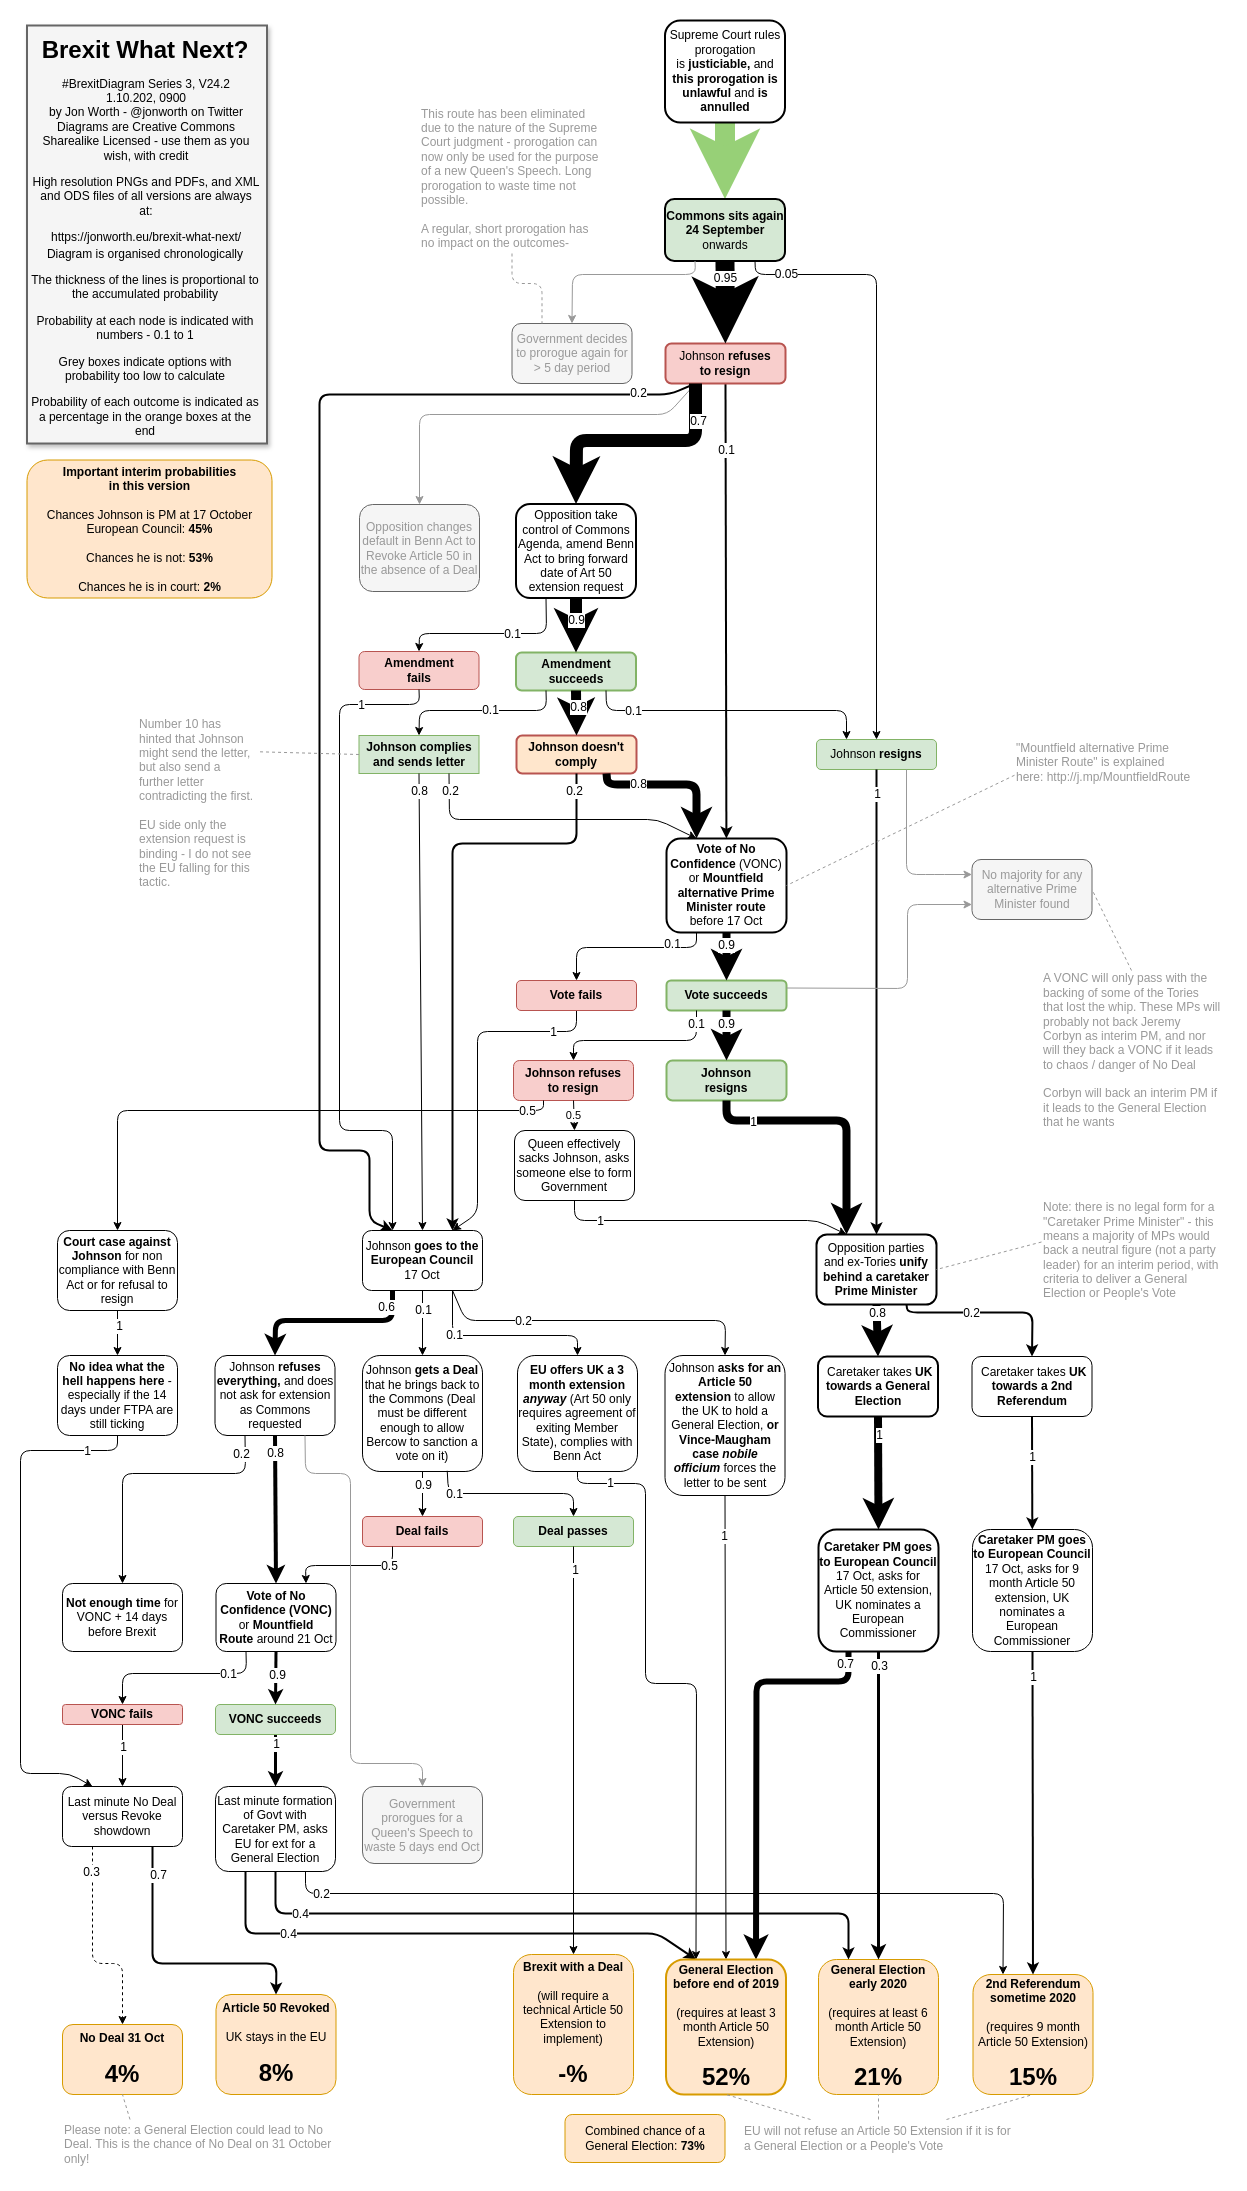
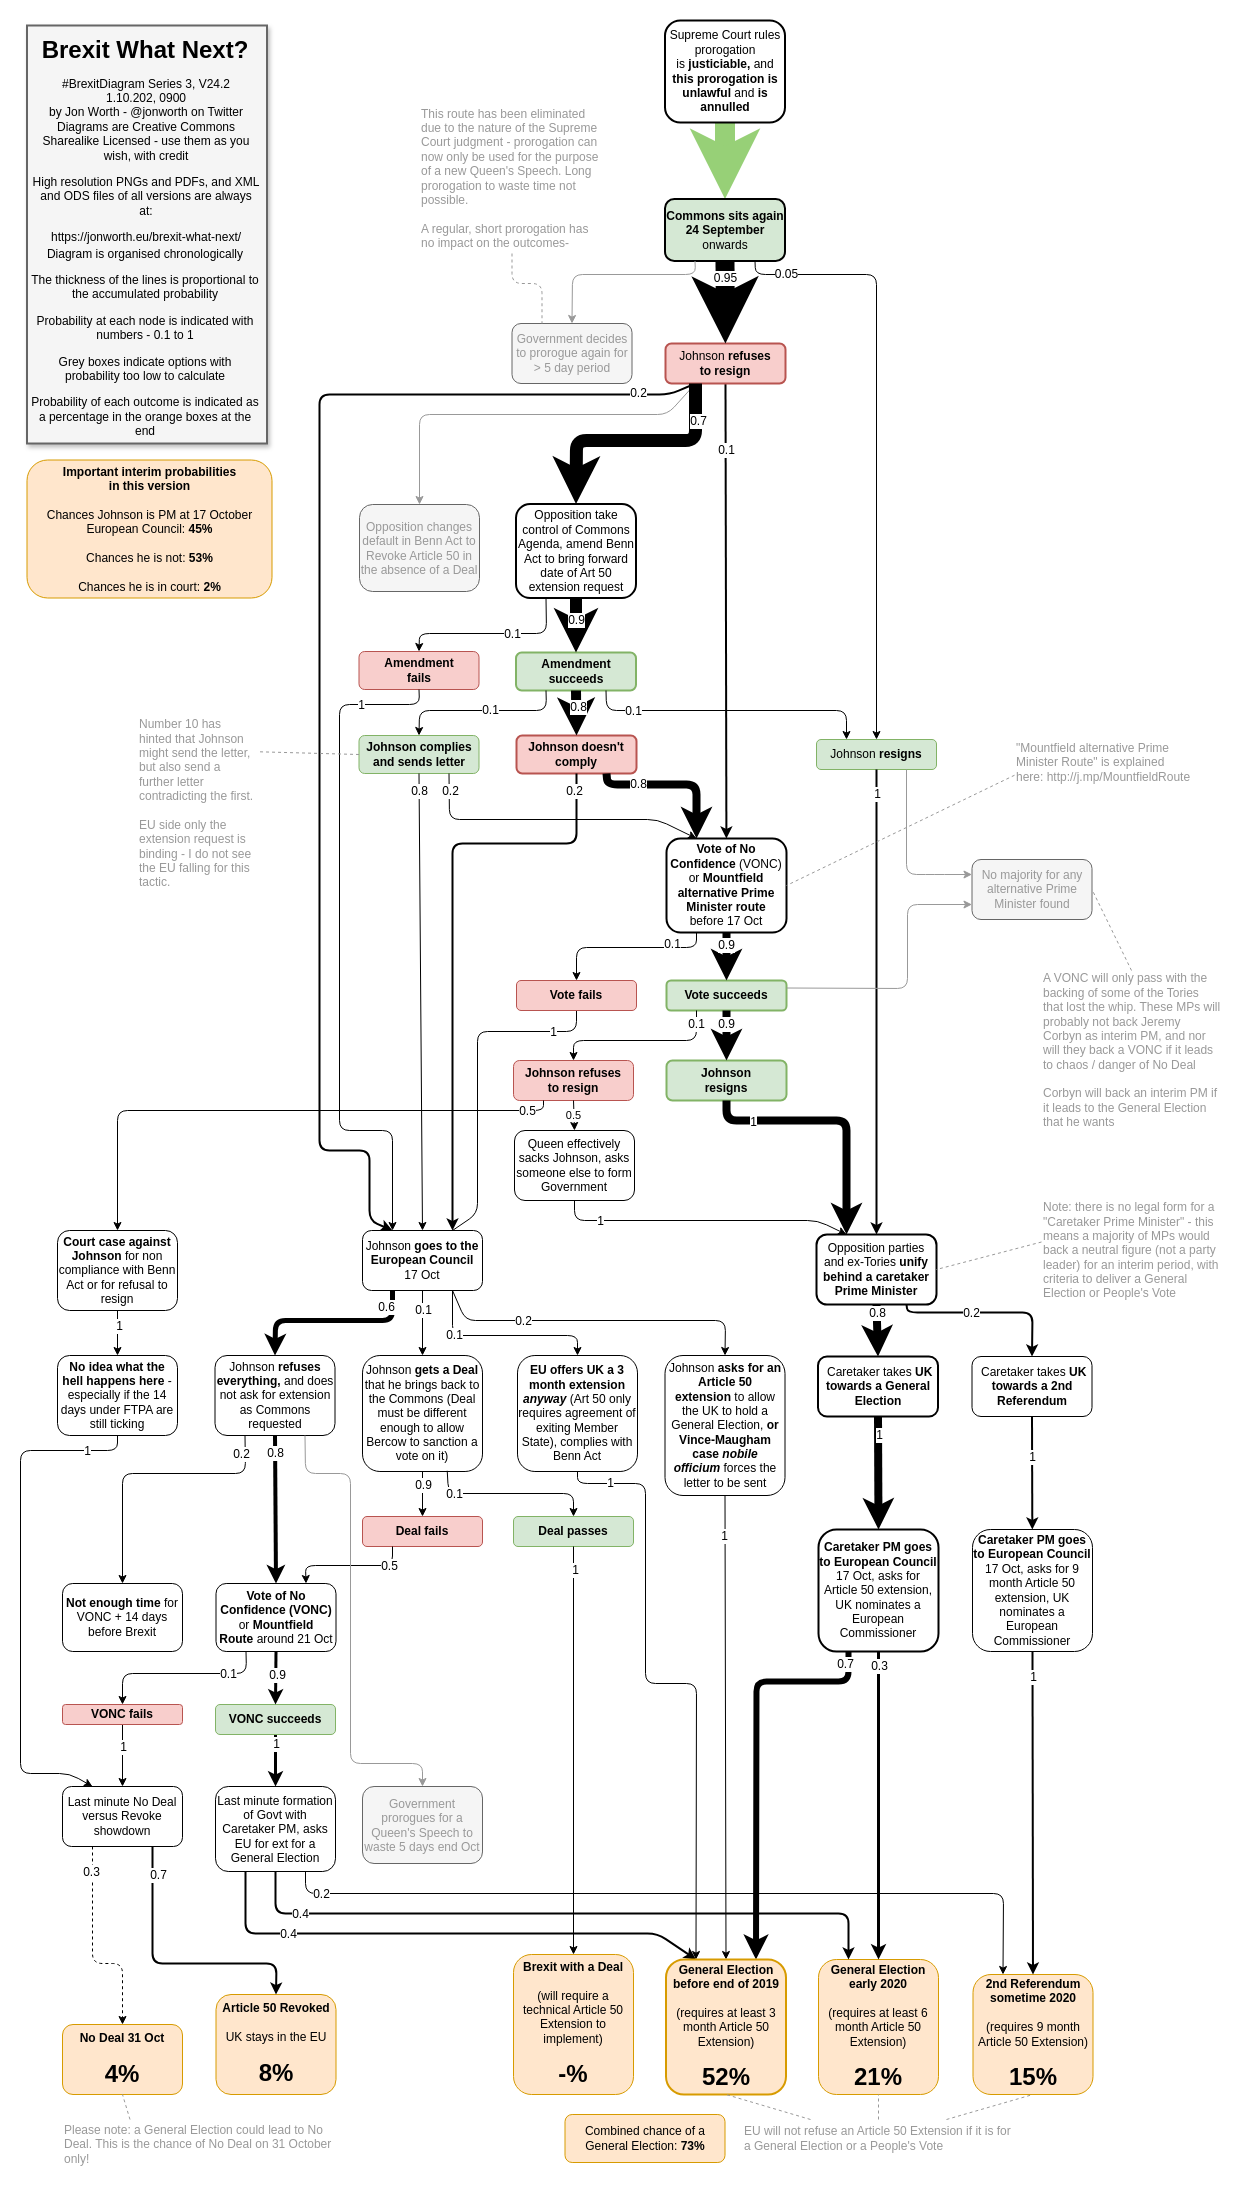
node "Johnson complies and sends letter": shape rectangle -> rounded rectangle
node "Johnson doesn't comply": fillcolor #ffe6cc -> #f8cecc
edge "Vote fails" -> "Johnson goes to the European Council 17 Oct": arrowhead classic -> none
